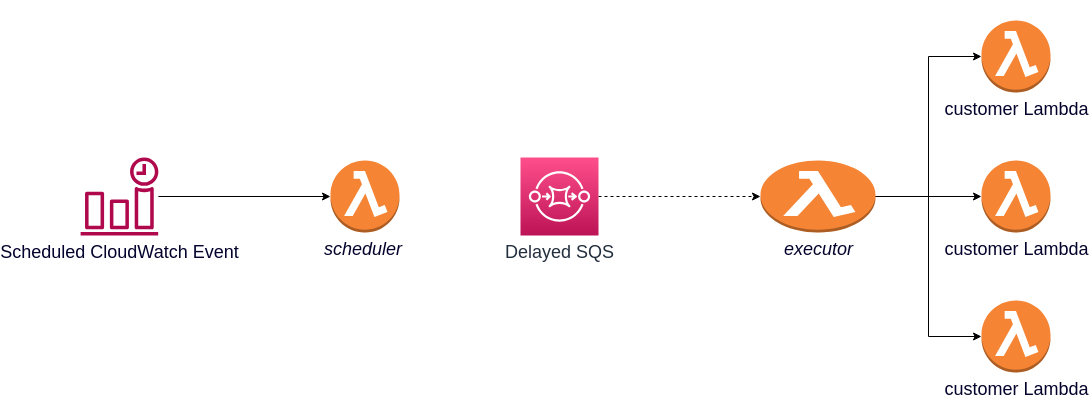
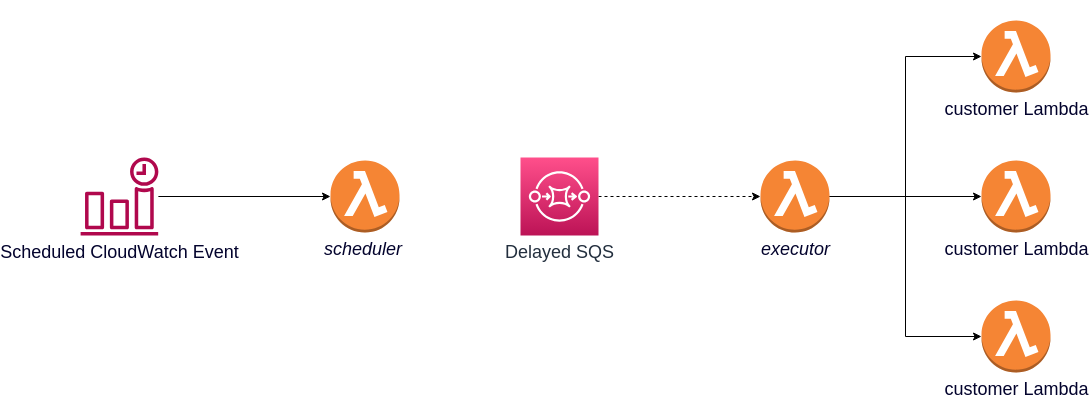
node "executor": size 115x72 -> 69x72
